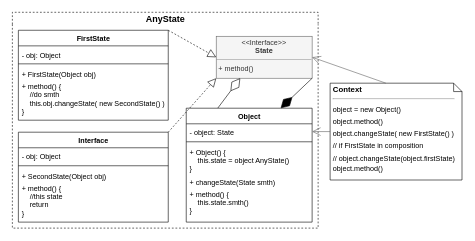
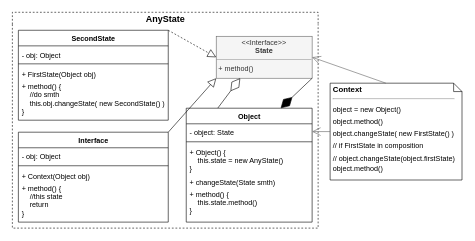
node "FirstState": label "FirstState" -> "SecondState"
edge "Interface" -> "<<Interface>> State + method()": style dashed -> solid
node "+ Object() { this.state = object AnyState() }": label "+ Object() { this.state = object AnyState() }" -> "+ Object() { this.state = new AnyState() }"
node "+ SecondState(Object obj)": label "+ SecondState(Object obj)" -> "+ Context(Object obj)"
node "+ method() { this.state.smth() }": label "+ method() { this.state.smth() }" -> "+ method() { this.state.method() }"
